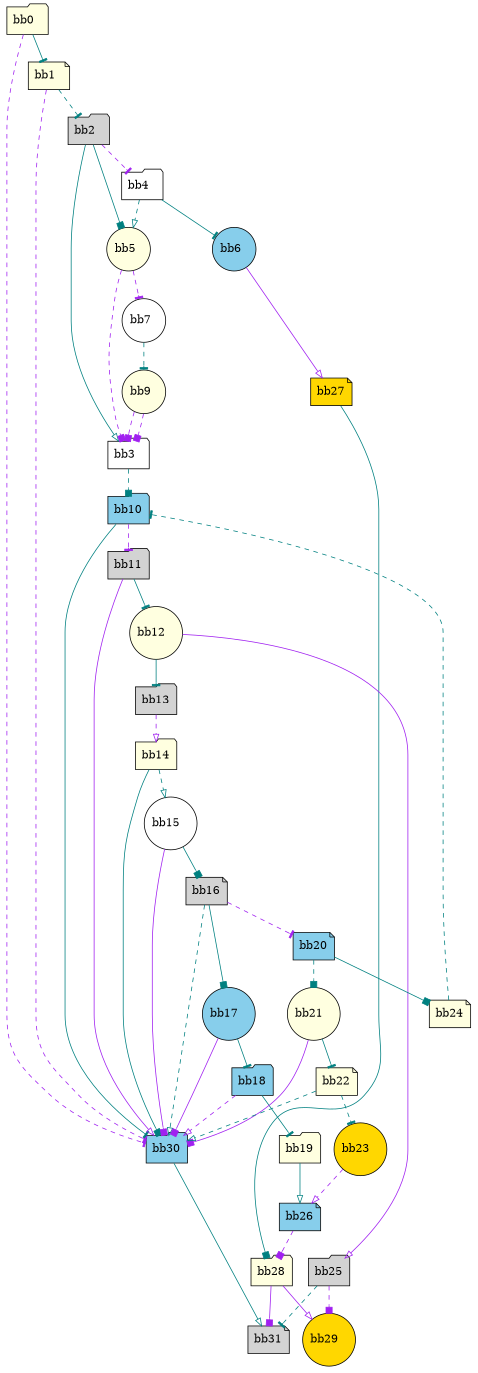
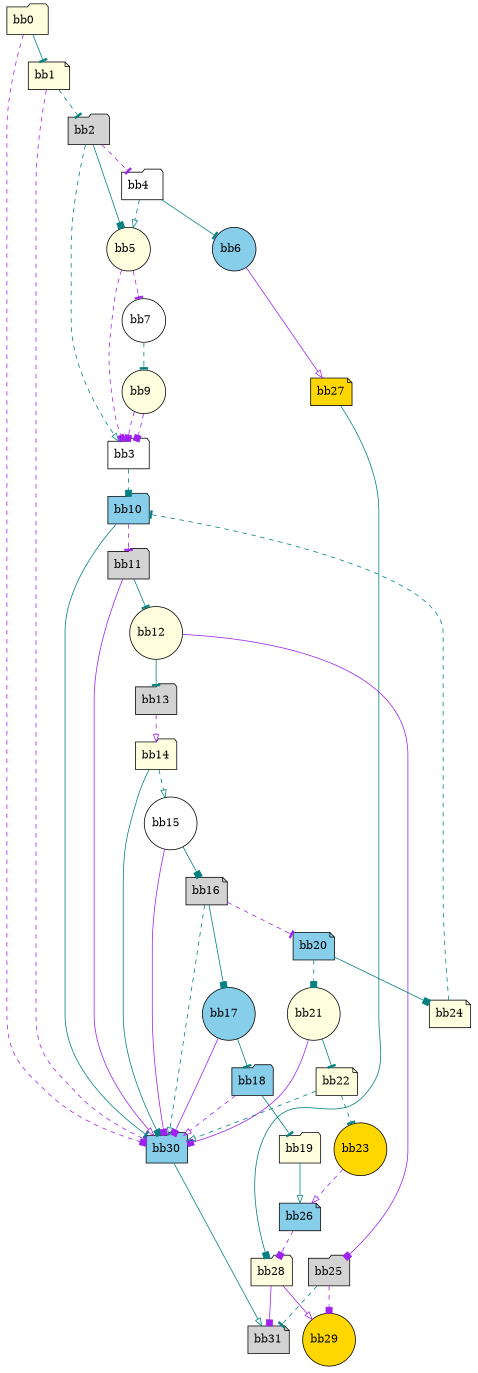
edge "bb2" -> "bb3": style solid -> dashed
edge "bb0" -> "bb30": arrowhead tee -> box
edge "bb12" -> "bb25": arrowhead onormal -> box
